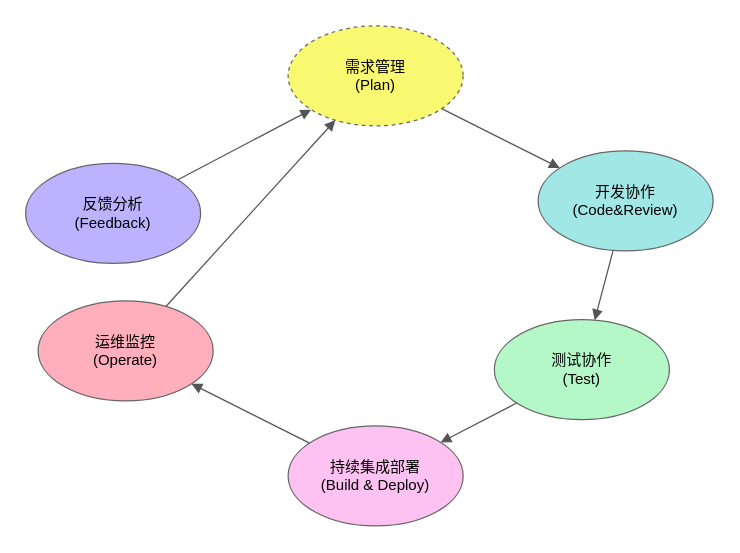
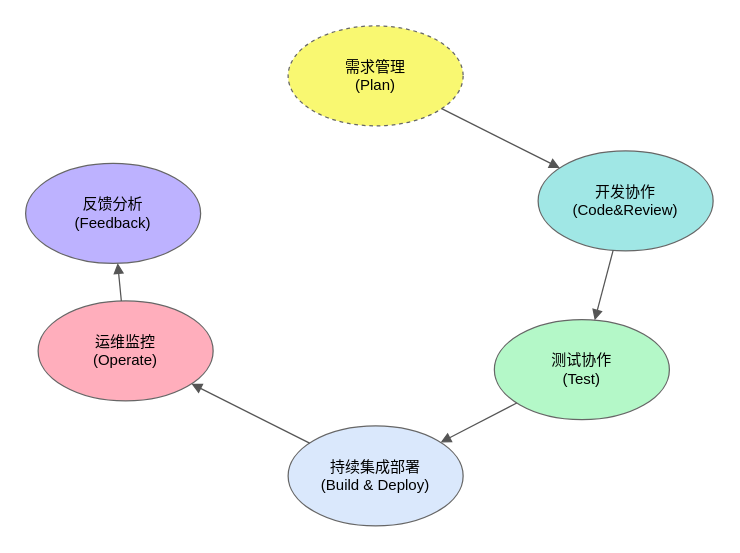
edge "反馈分析 (Feedback)" -> "需求管理 (Plan)": removed
edge "运维监控 (Operate)" -> "需求管理 (Plan)": now "运维监控 (Operate)" -> "反馈分析 (Feedback)"
node "持续集成部署 (Build & Deploy)": fillcolor #fdc2f2 -> #dae8fc
